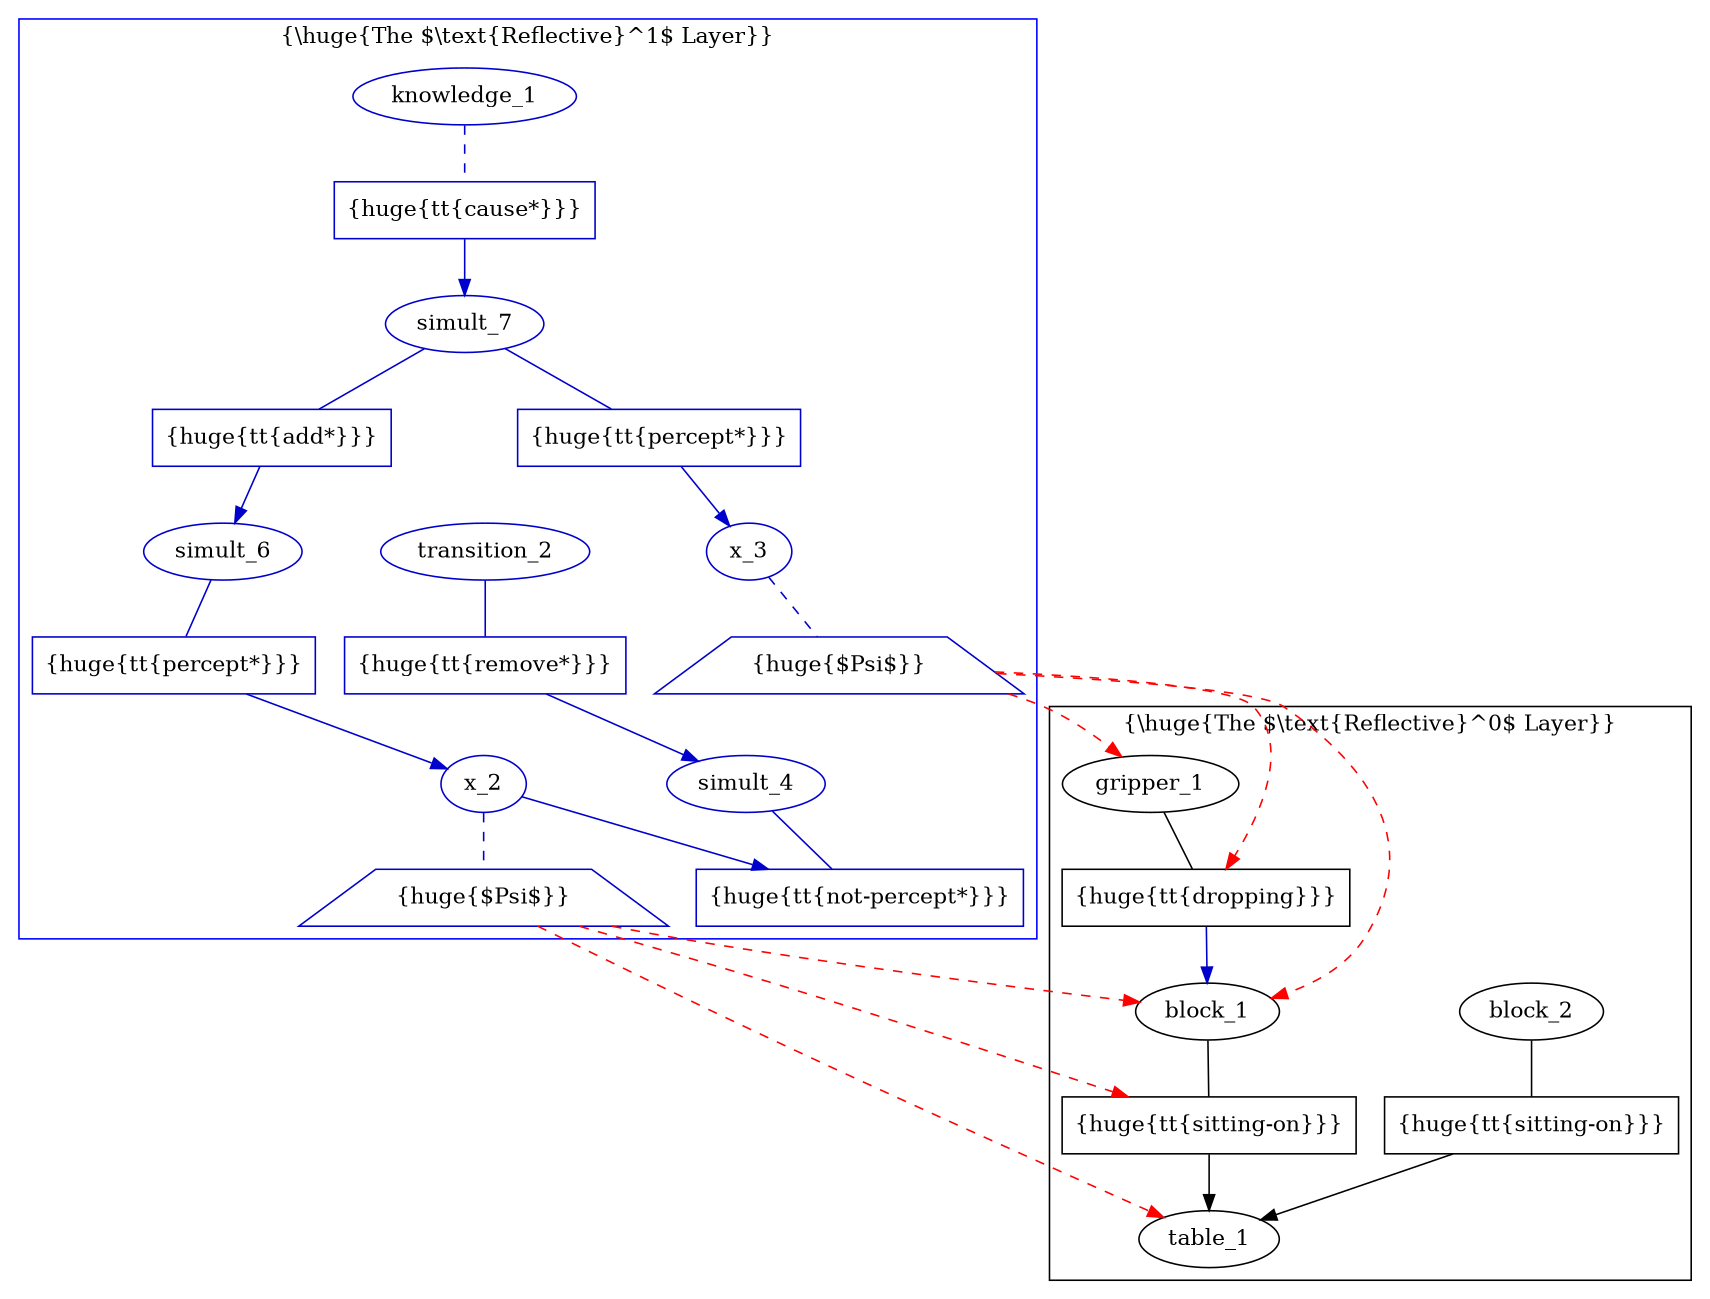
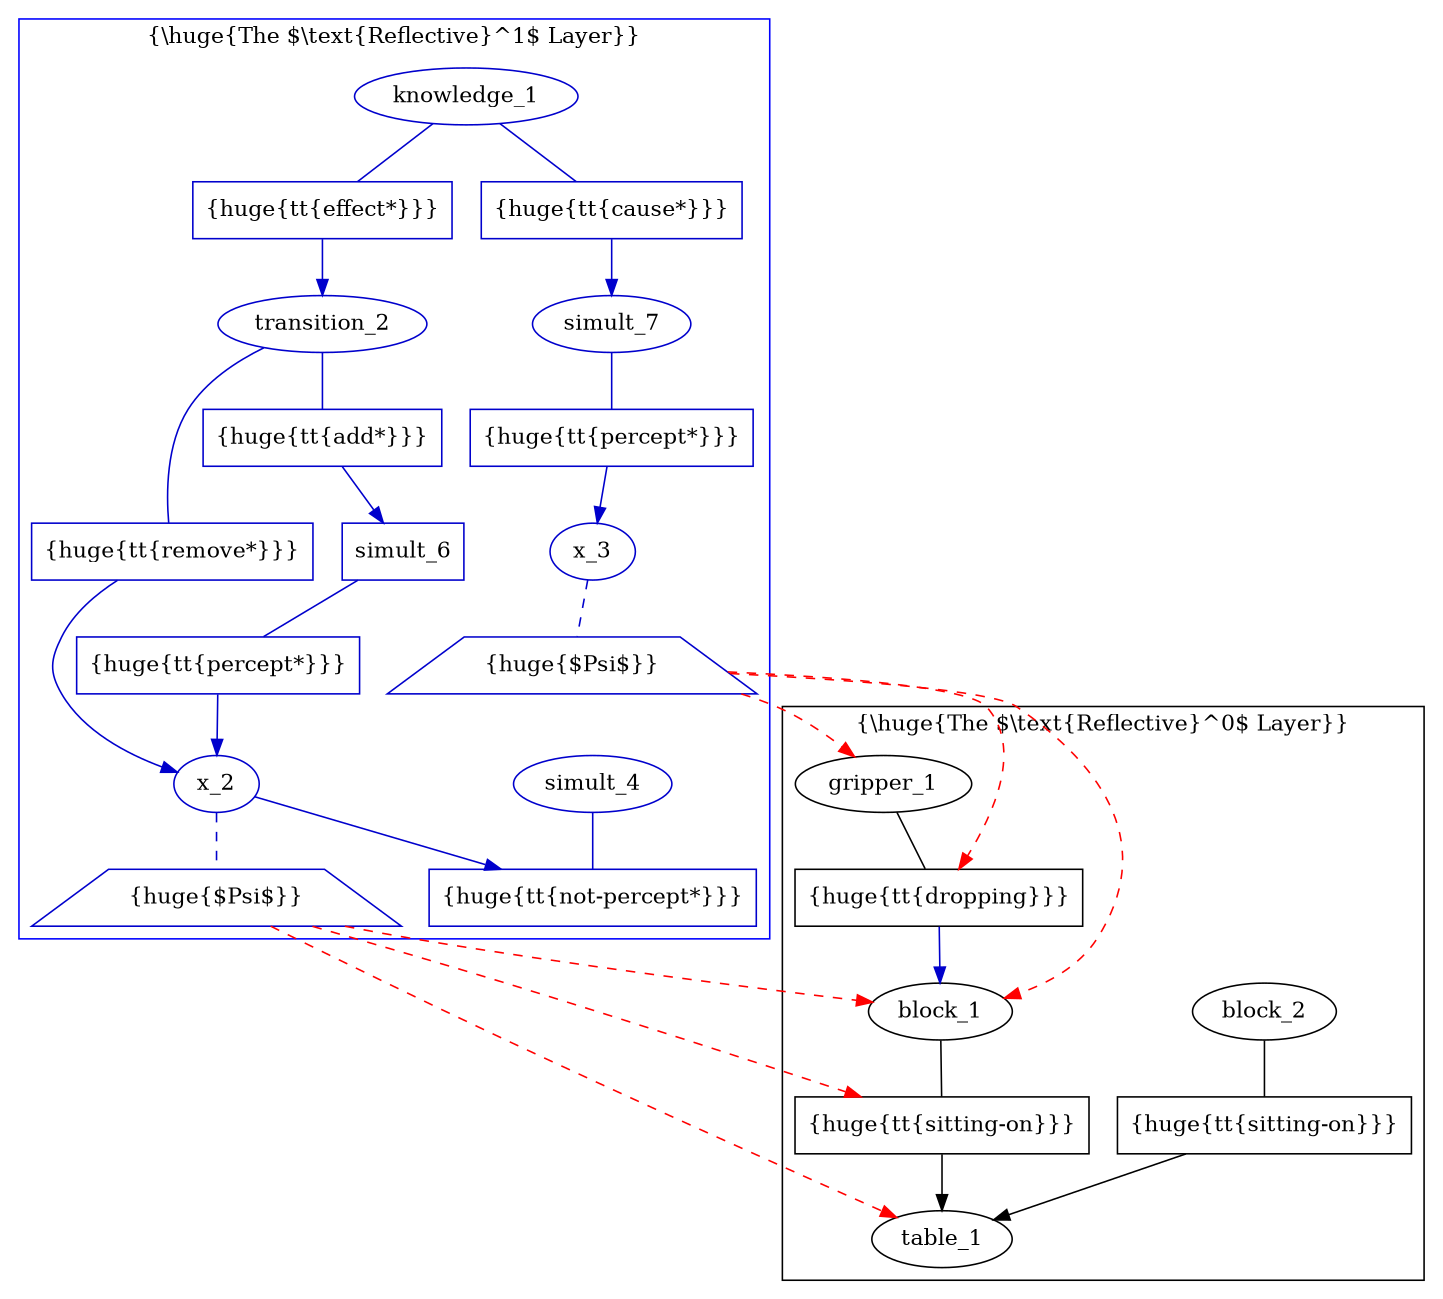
edge "knowledge_1" -- "{huge{tt{cause*}}}": style dashed -> solid
node "{huge{tt{effect*}}}": added
edge "simult_7" -- "{huge{tt{add*}}}": now "transition_2" -- "{huge{tt{add*}}}"
node "simult_6": shape ellipse -> box
edge "{huge{tt{remove*}}}" -> "simult_4": now "{huge{tt{remove*}}}" -> "x_2"
